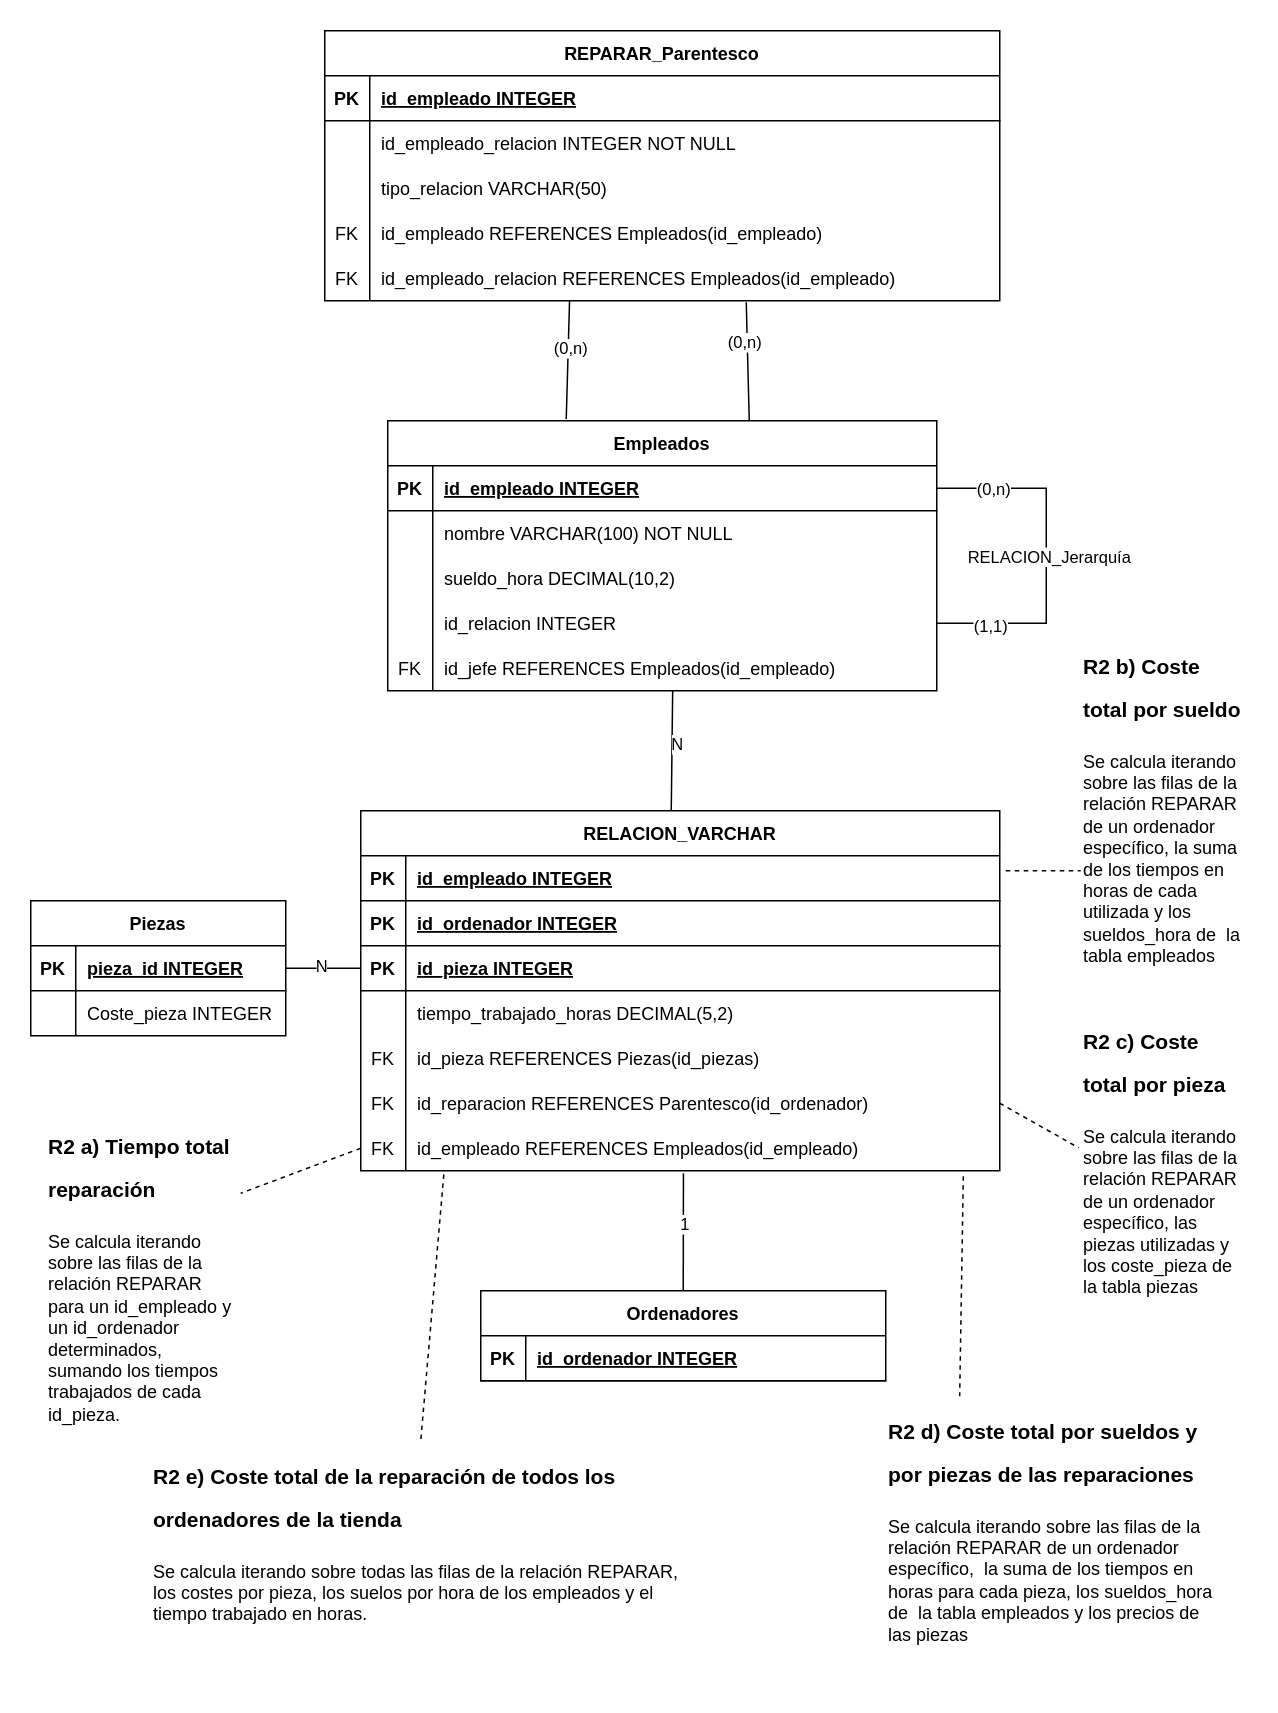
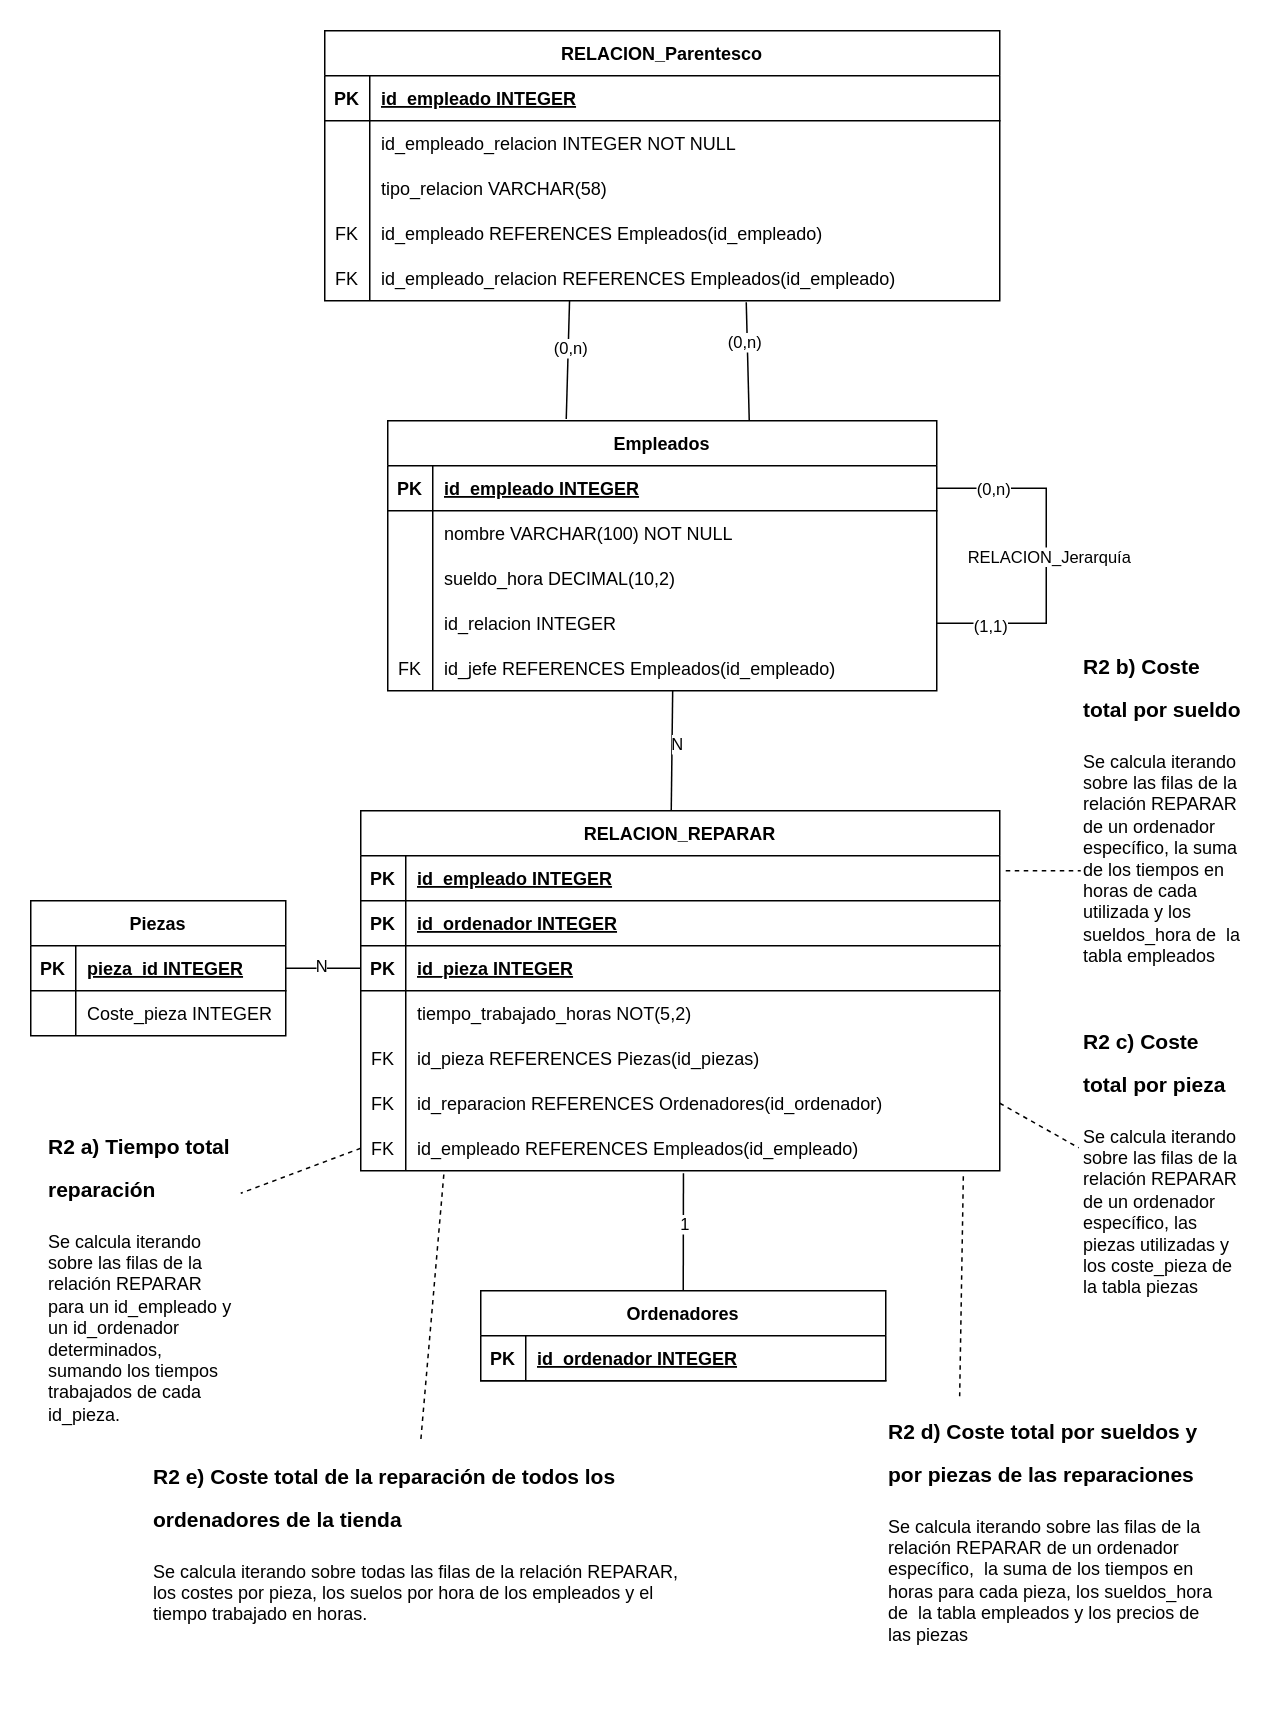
node "REPARAR_Parentesco": label "REPARAR_Parentesco" -> "RELACION_Parentesco"
node "tipo_relacion VARCHAR(50)": label "tipo_relacion VARCHAR(50)" -> "tipo_relacion VARCHAR(58)"
node "RELACION_VARCHAR": label "RELACION_VARCHAR" -> "RELACION_REPARAR"
node "tiempo_trabajado_horas DECIMAL(5,2)": label "tiempo_trabajado_horas DECIMAL(5,2)" -> "tiempo_trabajado_horas NOT(5,2)"
node "id_reparacion REFERENCES Parentesco(id_ordenador)": label "id_reparacion REFERENCES Parentesco(id_ordenador)" -> "id_reparacion REFERENCES Ordenadores(id_ordenador)"
